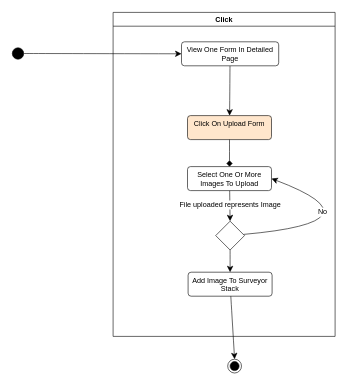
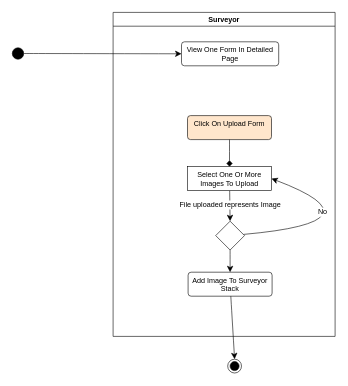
node "Click": label "Click" -> "Surveyor"
edge "View One Form In Detailed Page" -> "Click On Upload Form": removed
node "Select One Or More Images To Upload": shape rounded rectangle -> rectangle
